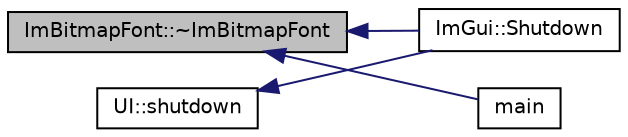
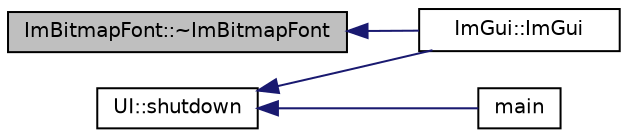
node "ImGui::Shutdown": label "ImGui::Shutdown" -> "ImGui::ImGui"
edge "main" -> "ImBitmapFont::~ImBitmapFont": now "main" -> "UI::shutdown"
